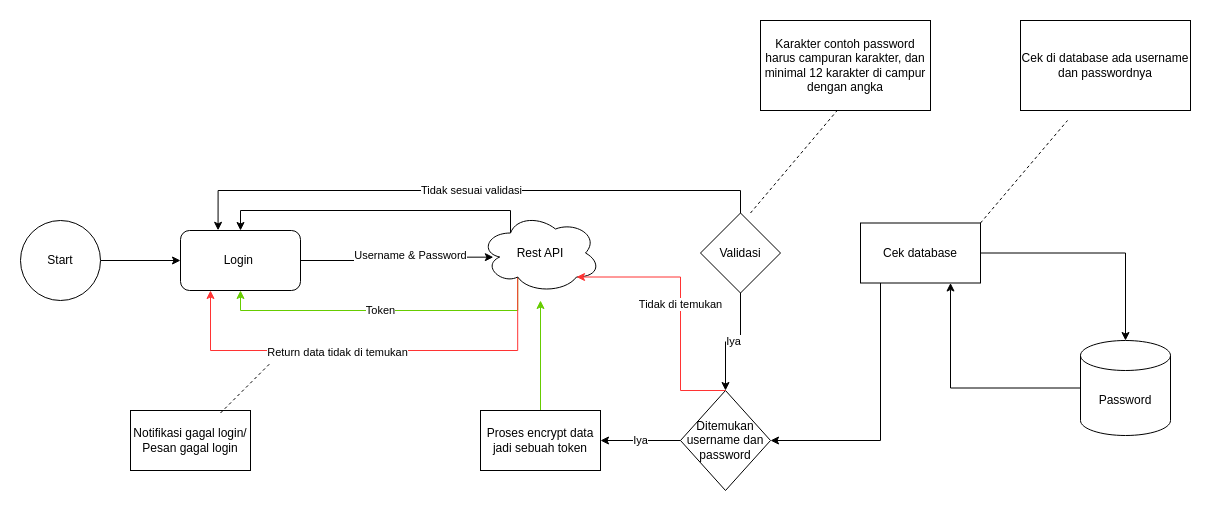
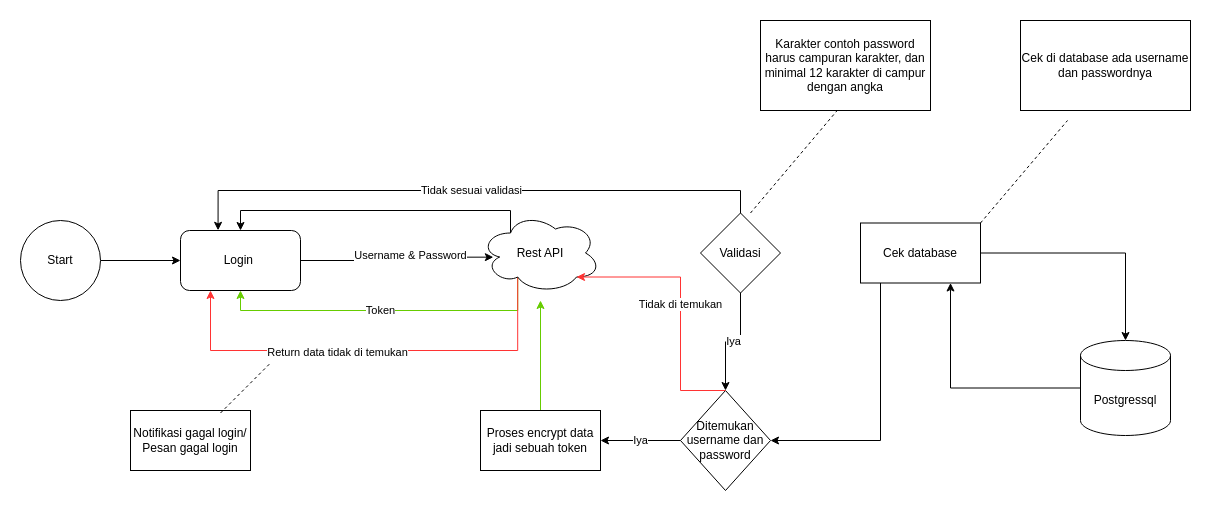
node "Password": label "Password" -> "Postgressql"
